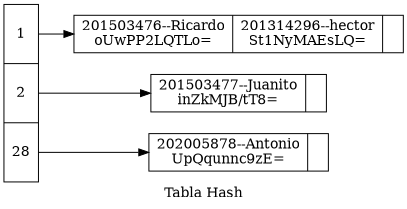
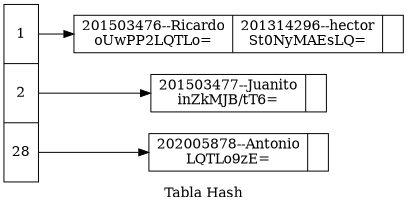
node "201503476--Ricardo": text "St1NyMAEsLQ=" -> "St0NyMAEsLQ="
node "201503477--Juanito": text "inZkMJB/tT8=" -> "inZkMJB/tT6="
node "202005878--Antonio": text "UpQqunnc9zE=" -> "LQTLo9zE="
